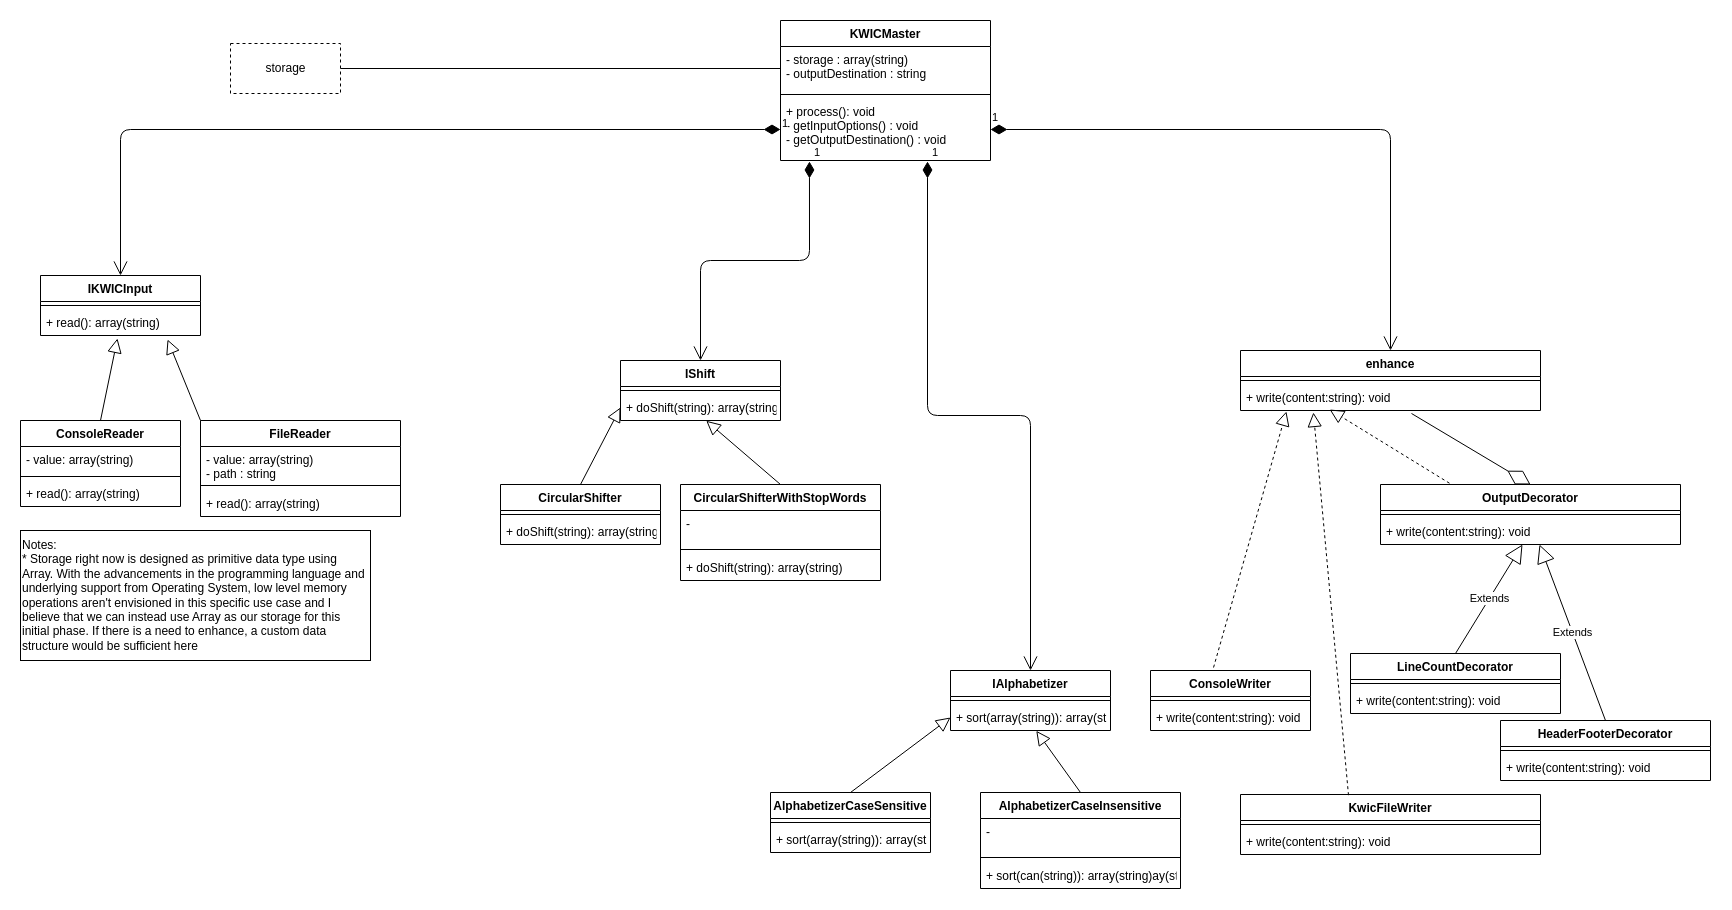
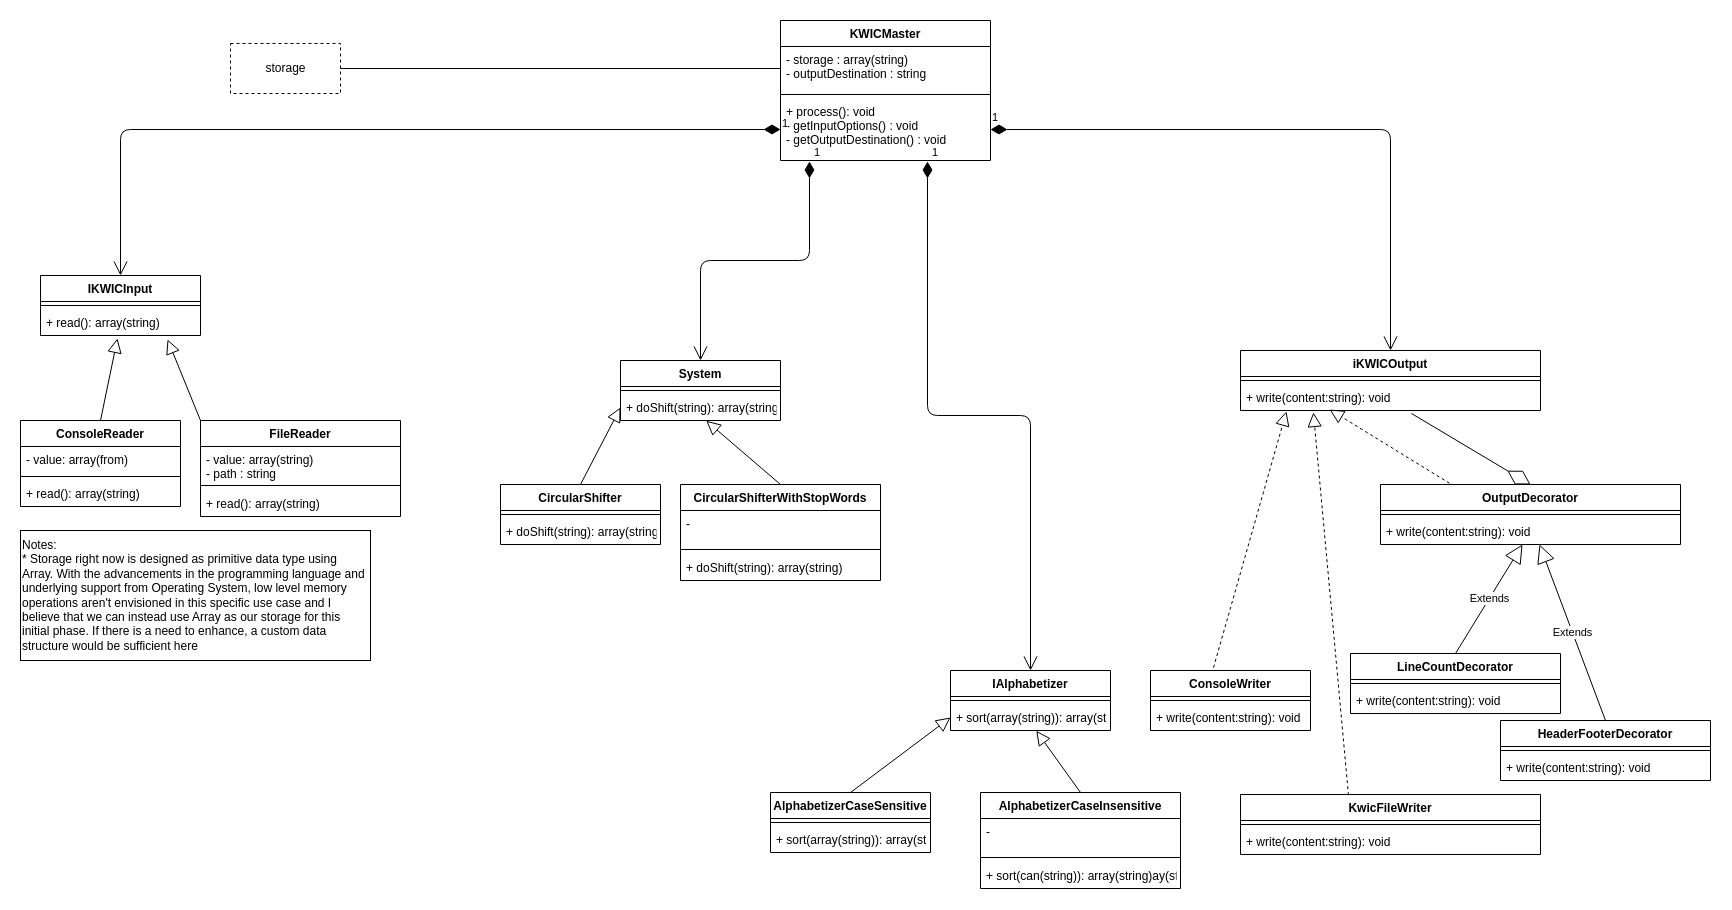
node "enhance": label "enhance" -> "iKWICOutput"
node "IShift": label "IShift" -> "System"
node "- value: array(string)": label "- value: array(string)" -> "- value: array(from)"
